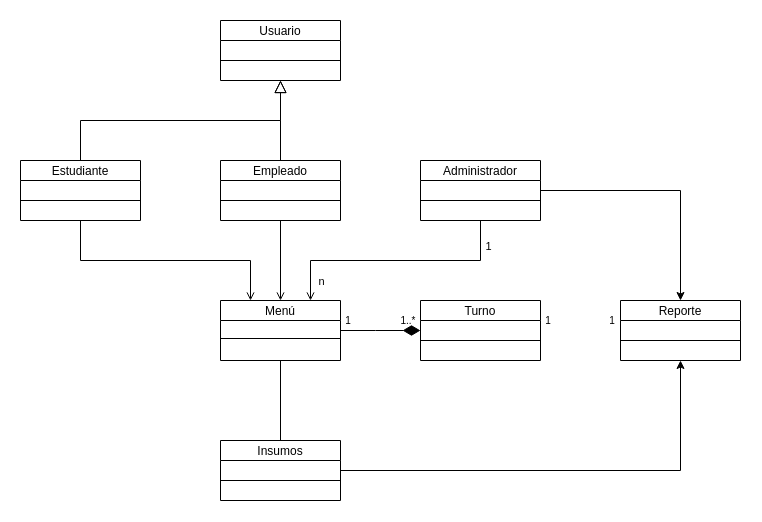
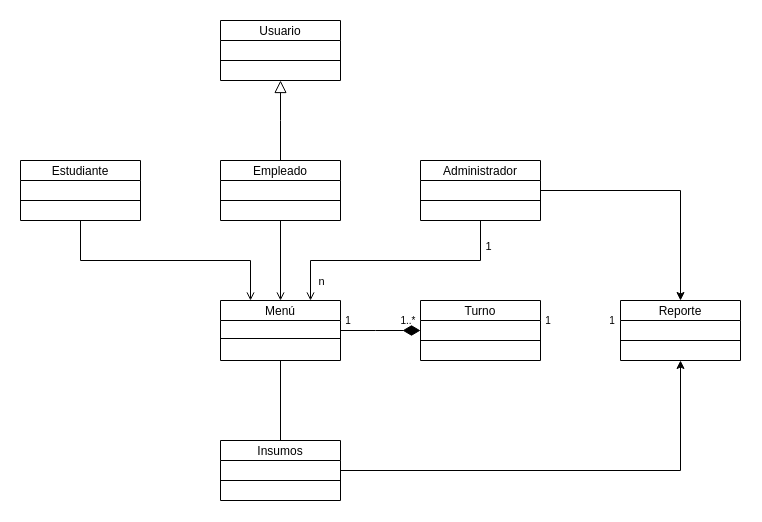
edge "Estudiante" -> "Usuario": removed
